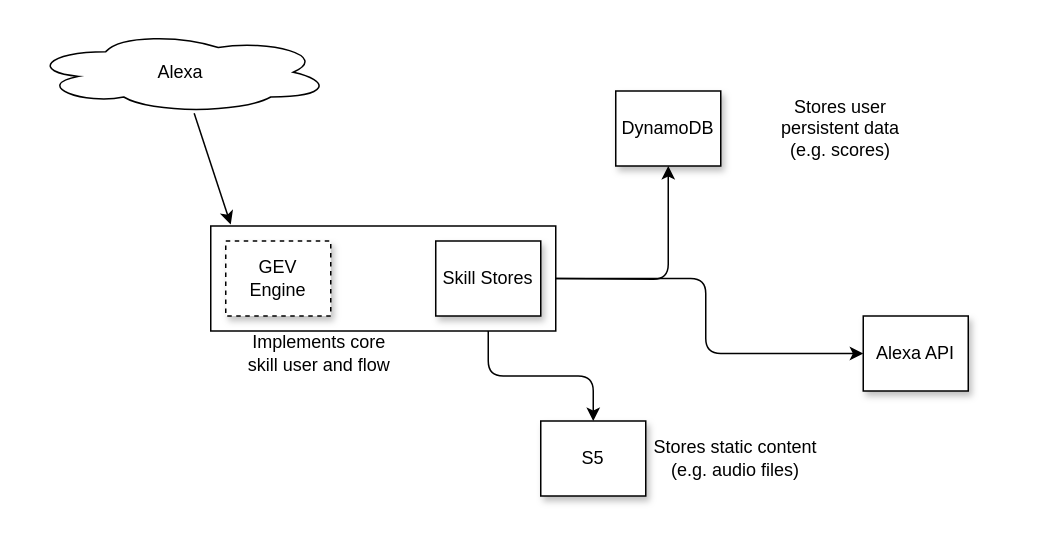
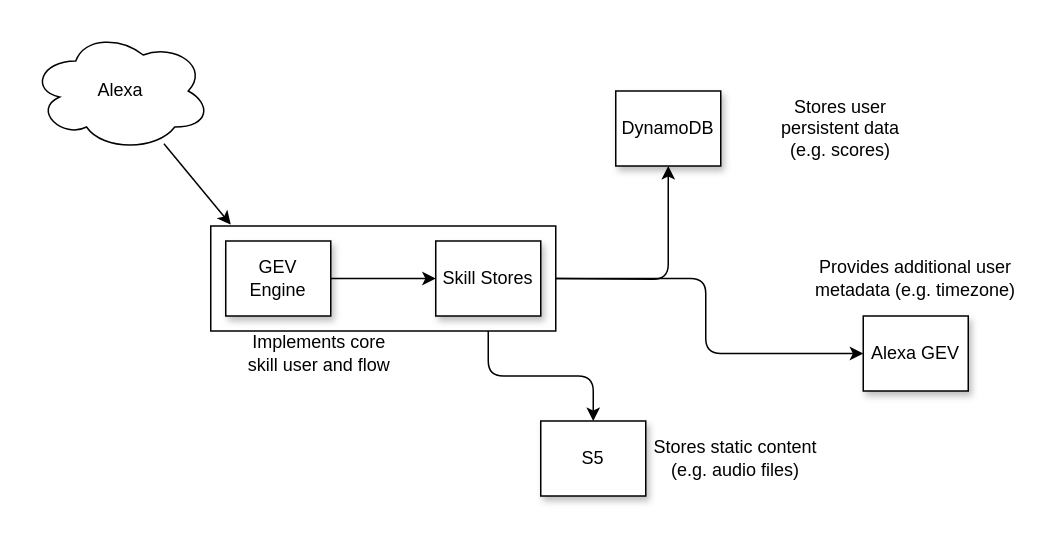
node "Alexa": size 300x83 -> 180x120
node "GEV Engine": style dashed -> solid
edge "GEV Engine" -> "Skill Stores": added
node "Provides additional user metadata (e.g. timezone)": added
node "Alexa API": label "Alexa API" -> "Alexa GEV"
